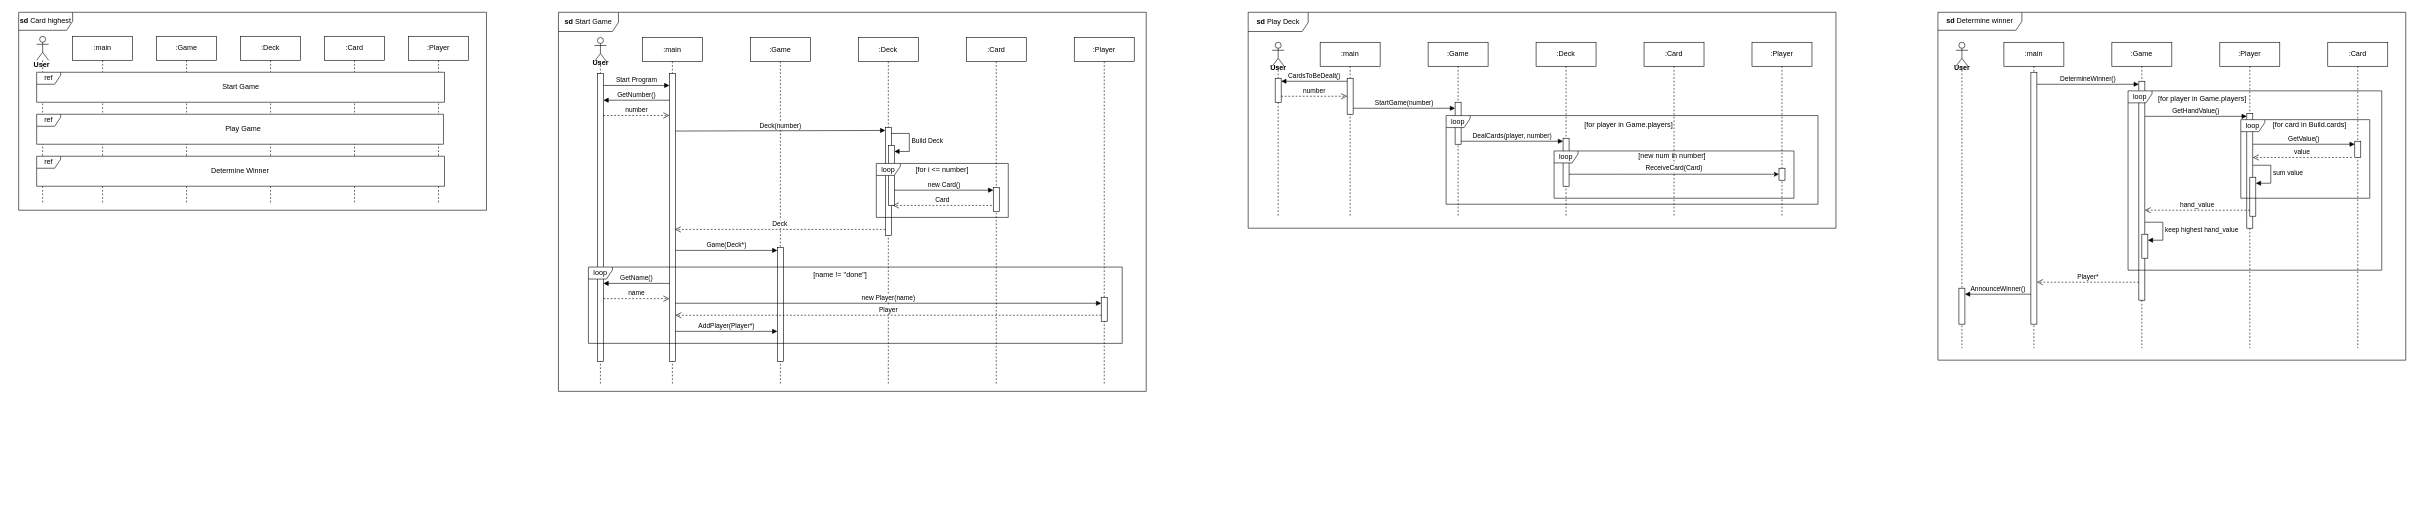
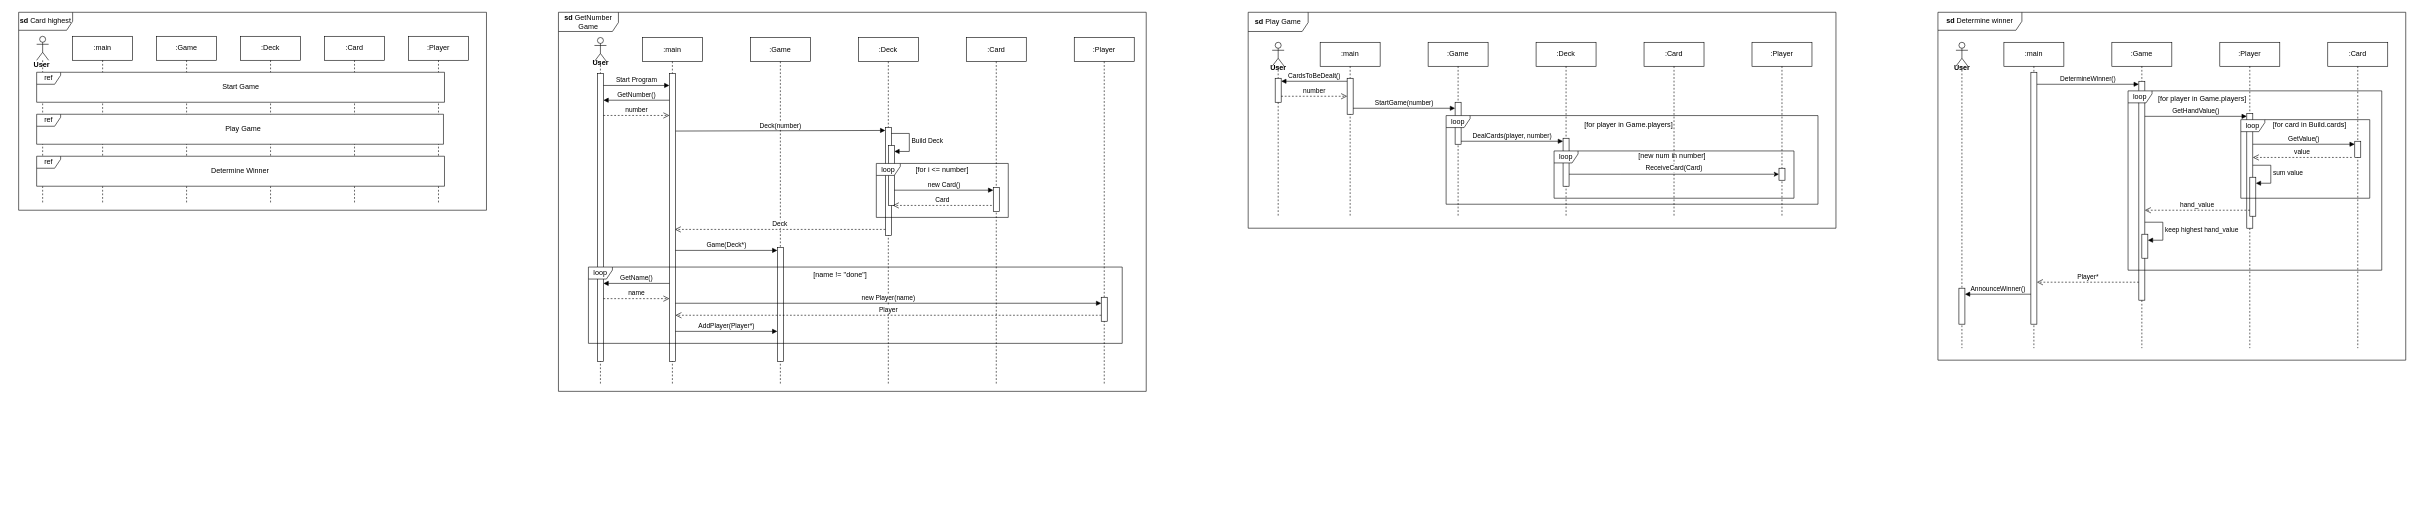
node "sd Start Game": label "sd Start Game" -> "sd GetNumber Game"
node "sd Play Deck": label "sd Play Deck" -> "sd Play Game"
